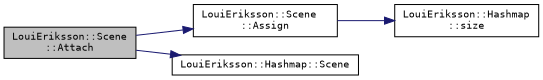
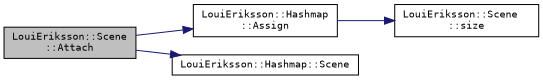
node "LouiEriksson::Scene ::Assign": label "LouiEriksson::Scene ::Assign" -> "LouiEriksson::Hashmap ::Assign"
node "LouiEriksson::Hashmap ::size": label "LouiEriksson::Hashmap ::size" -> "LouiEriksson::Scene ::size"
